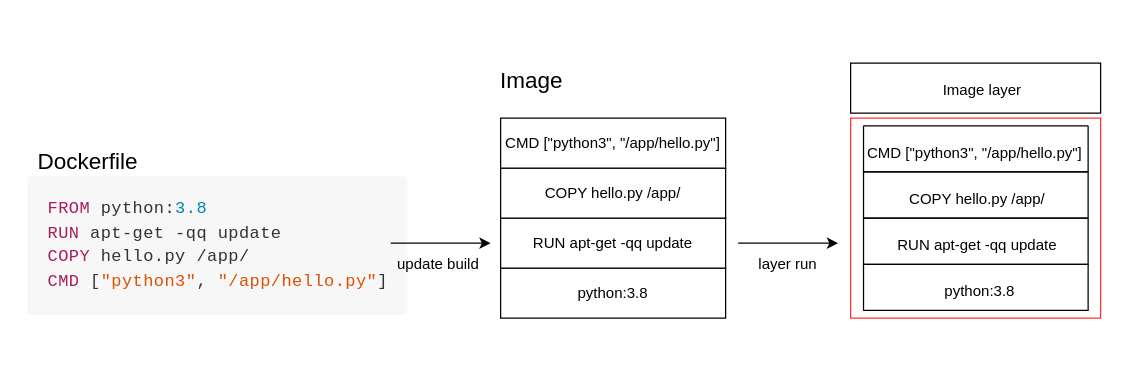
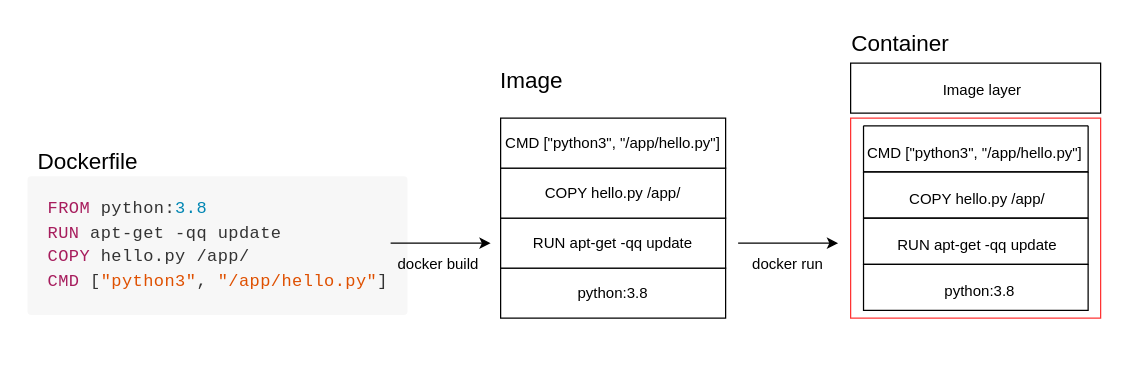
node "Container": added
node "update build": label "update build" -> "docker build"
node "layer run": label "layer run" -> "docker run"
